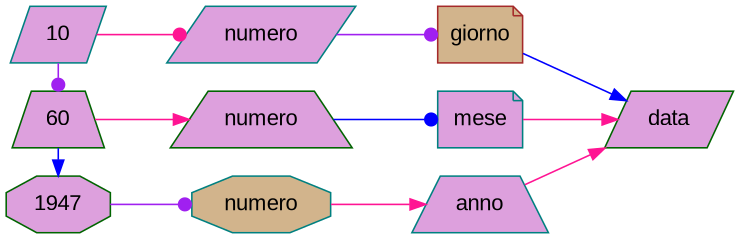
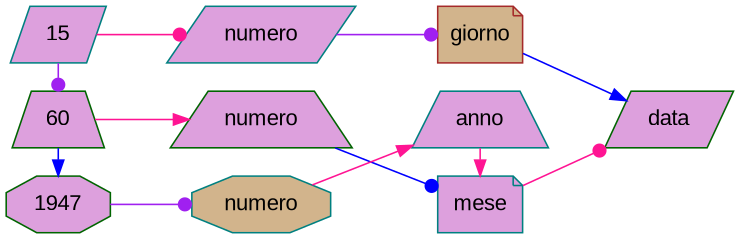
node "10": label "10" -> "15"
edge "mese" -> "data": arrowhead normal -> dot
edge "anno" -> "data": now "anno" -> "mese"
